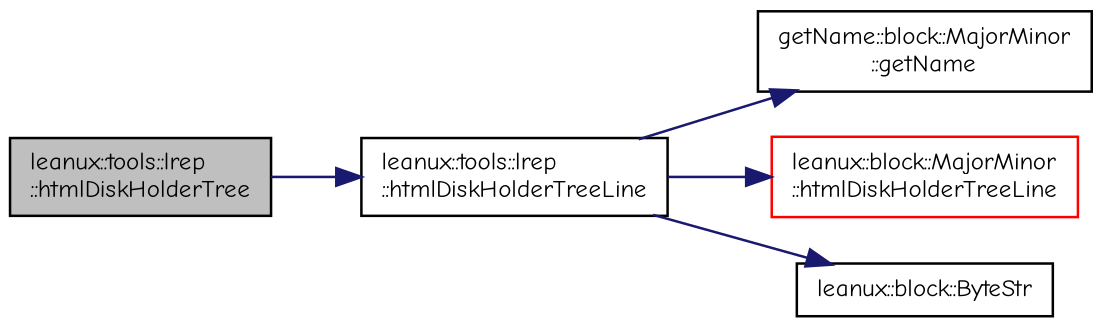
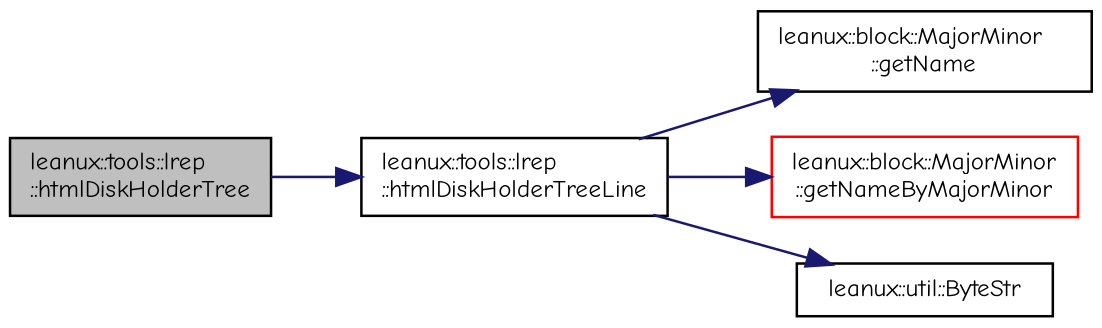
node "getName::block::MajorMinor ::getName": label "getName::block::MajorMinor ::getName" -> "leanux::block::MajorMinor ::getName"
node "leanux::block::MajorMinor ::htmlDiskHolderTreeLine": label "leanux::block::MajorMinor ::htmlDiskHolderTreeLine" -> "leanux::block::MajorMinor ::getNameByMajorMinor"
node "leanux::block::ByteStr": label "leanux::block::ByteStr" -> "leanux::util::ByteStr"
